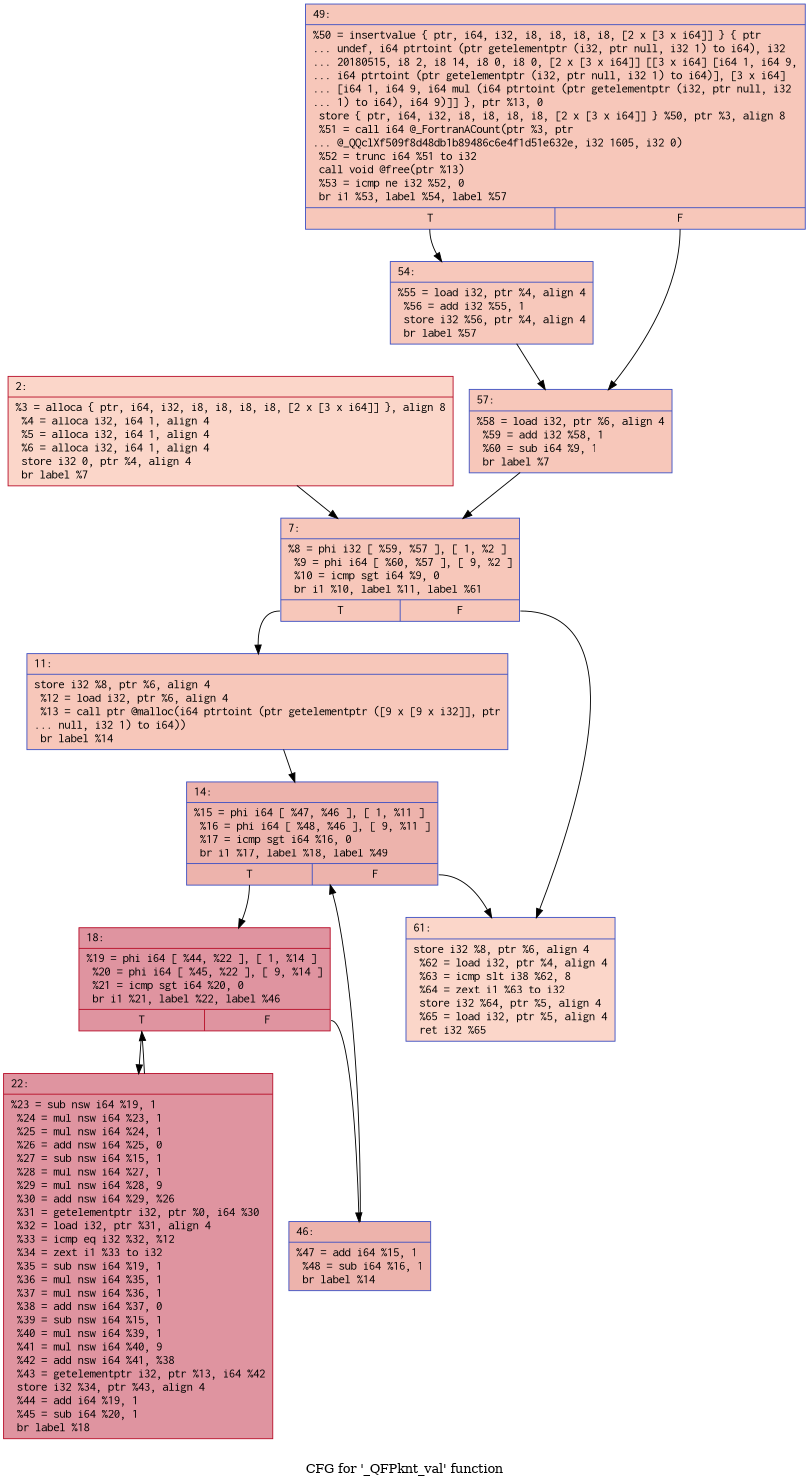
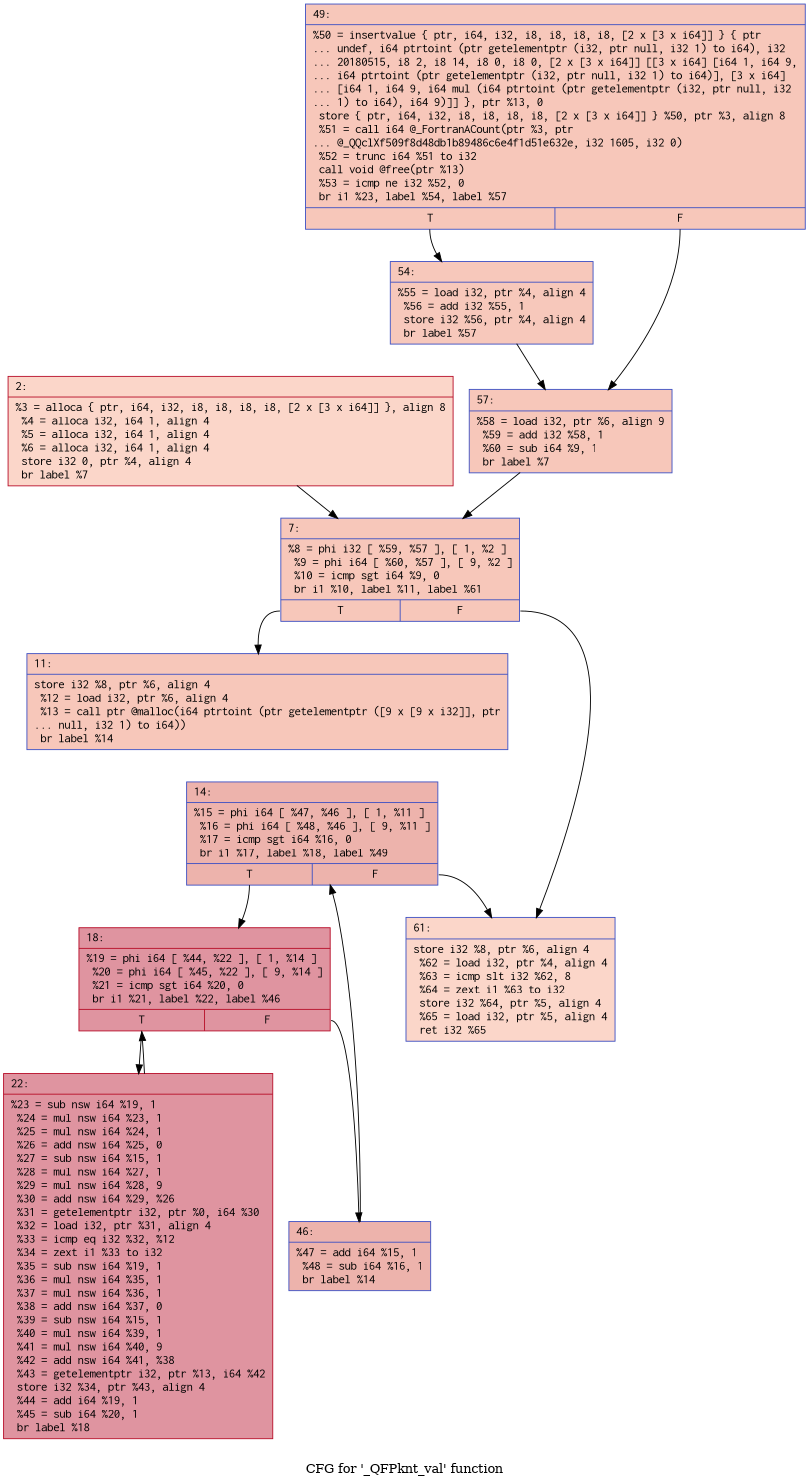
node "49:": text "br i1 %53, label %54, label %57" -> "br i1 %23, label %54, label %57"
node "57:": text "%58 = load i32, ptr %6, align 4" -> "%58 = load i32, ptr %6, align 9"
edge "11:" -> "14:": removed
node "61:": text "%63 = icmp slt i38 %62, 8" -> "%63 = icmp slt i32 %62, 8"
